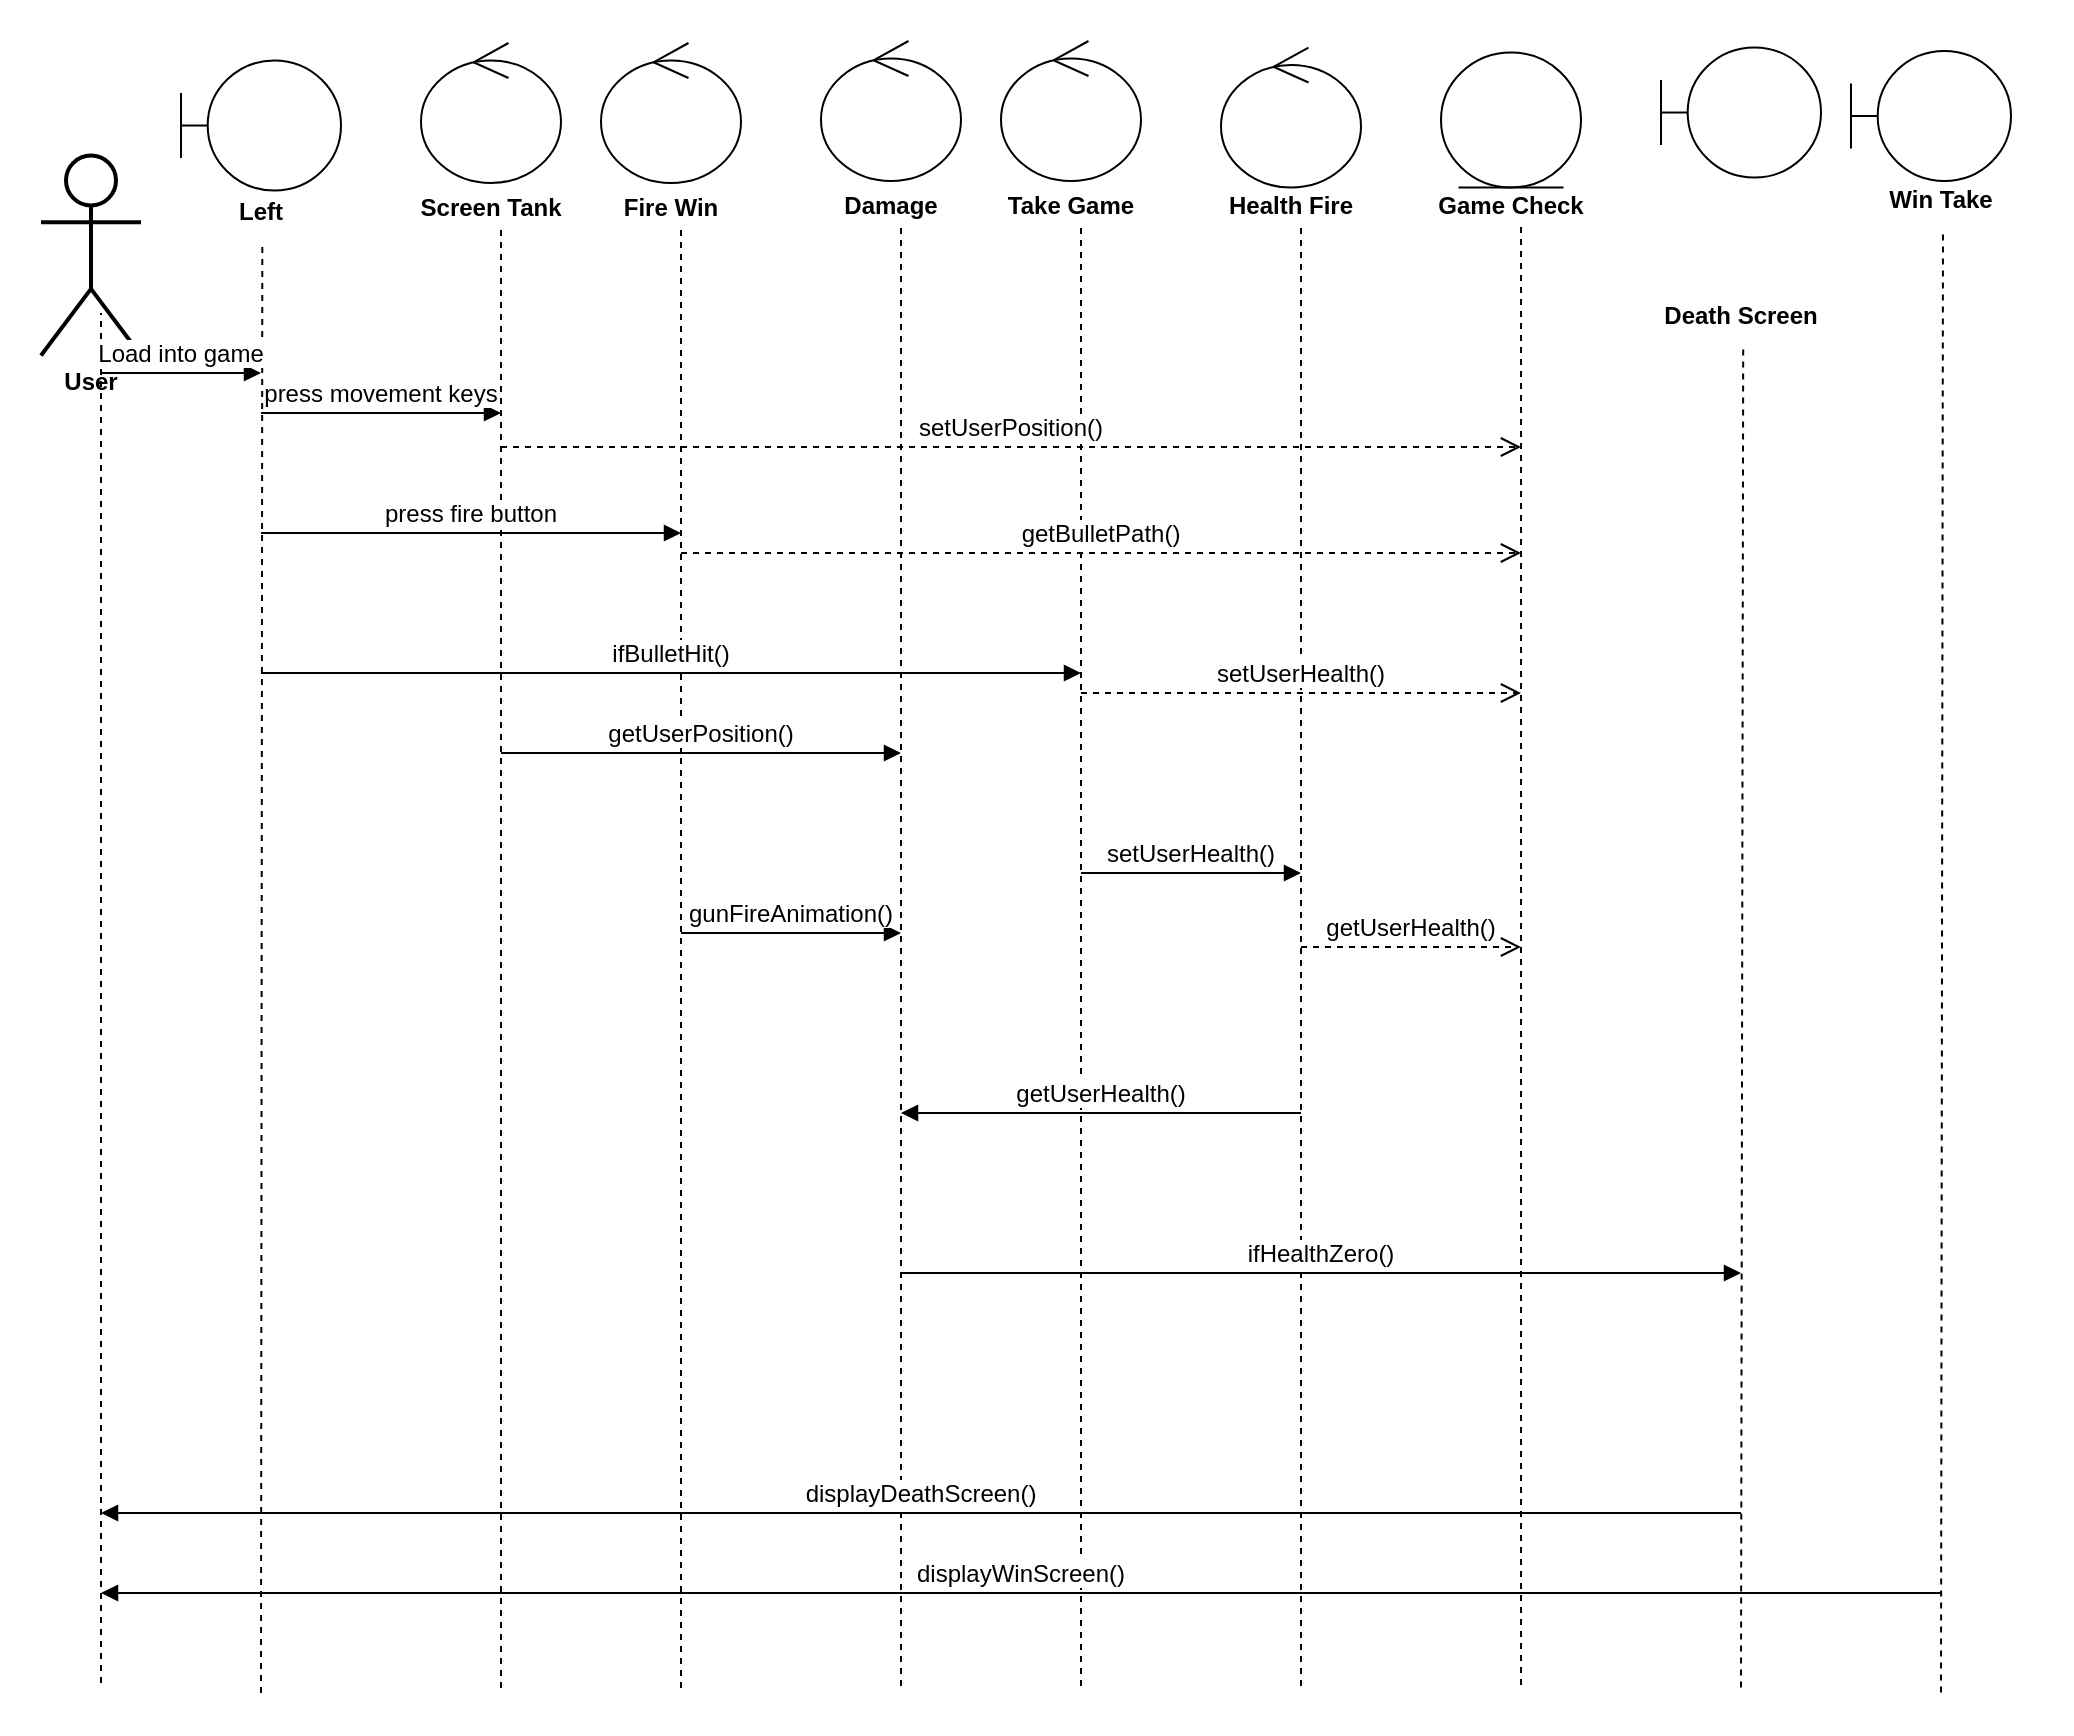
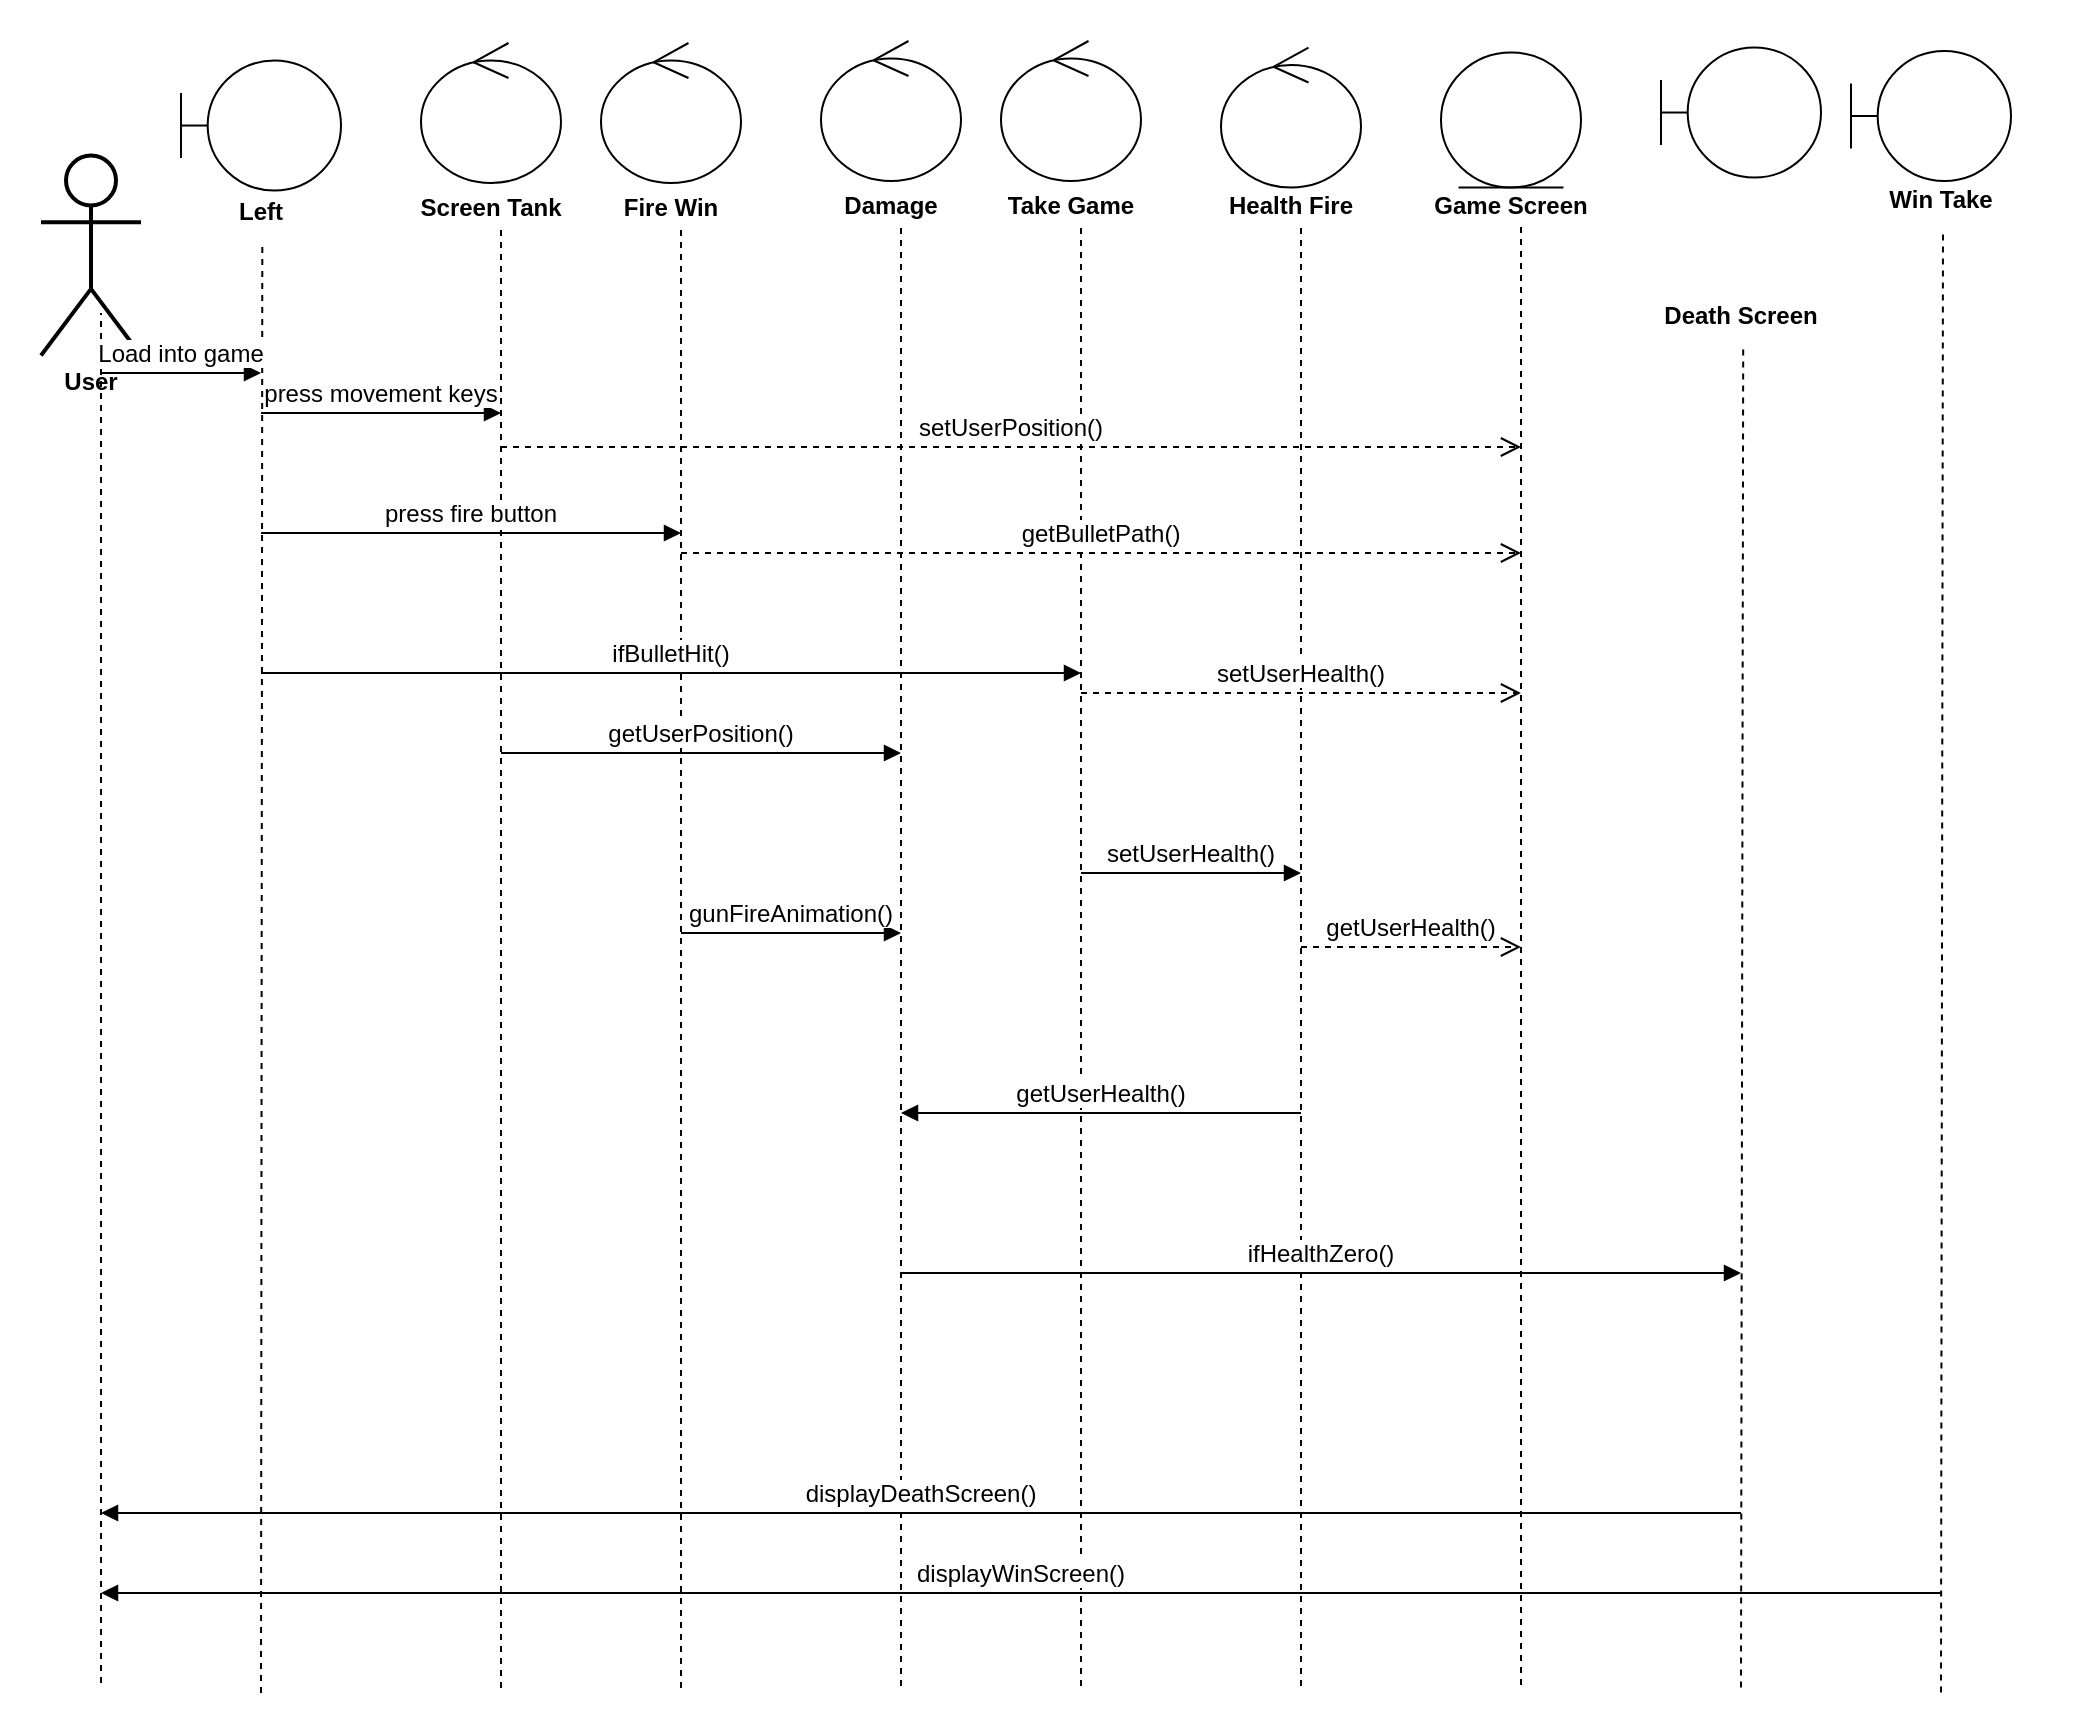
node "Game Check": label "Game Check" -> "Game Screen"
